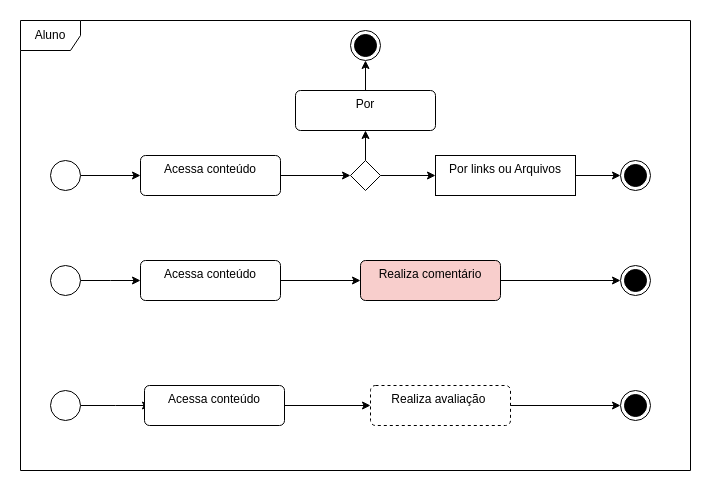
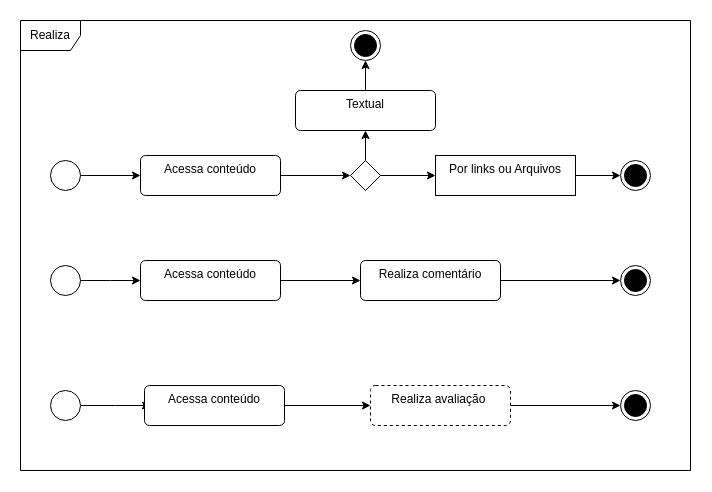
node "Aluno": label "Aluno" -> "Realiza"
node "Por": label "Por" -> "Textual"
node "Realiza comentário": fillcolor #f8cecc -> #ffffff
